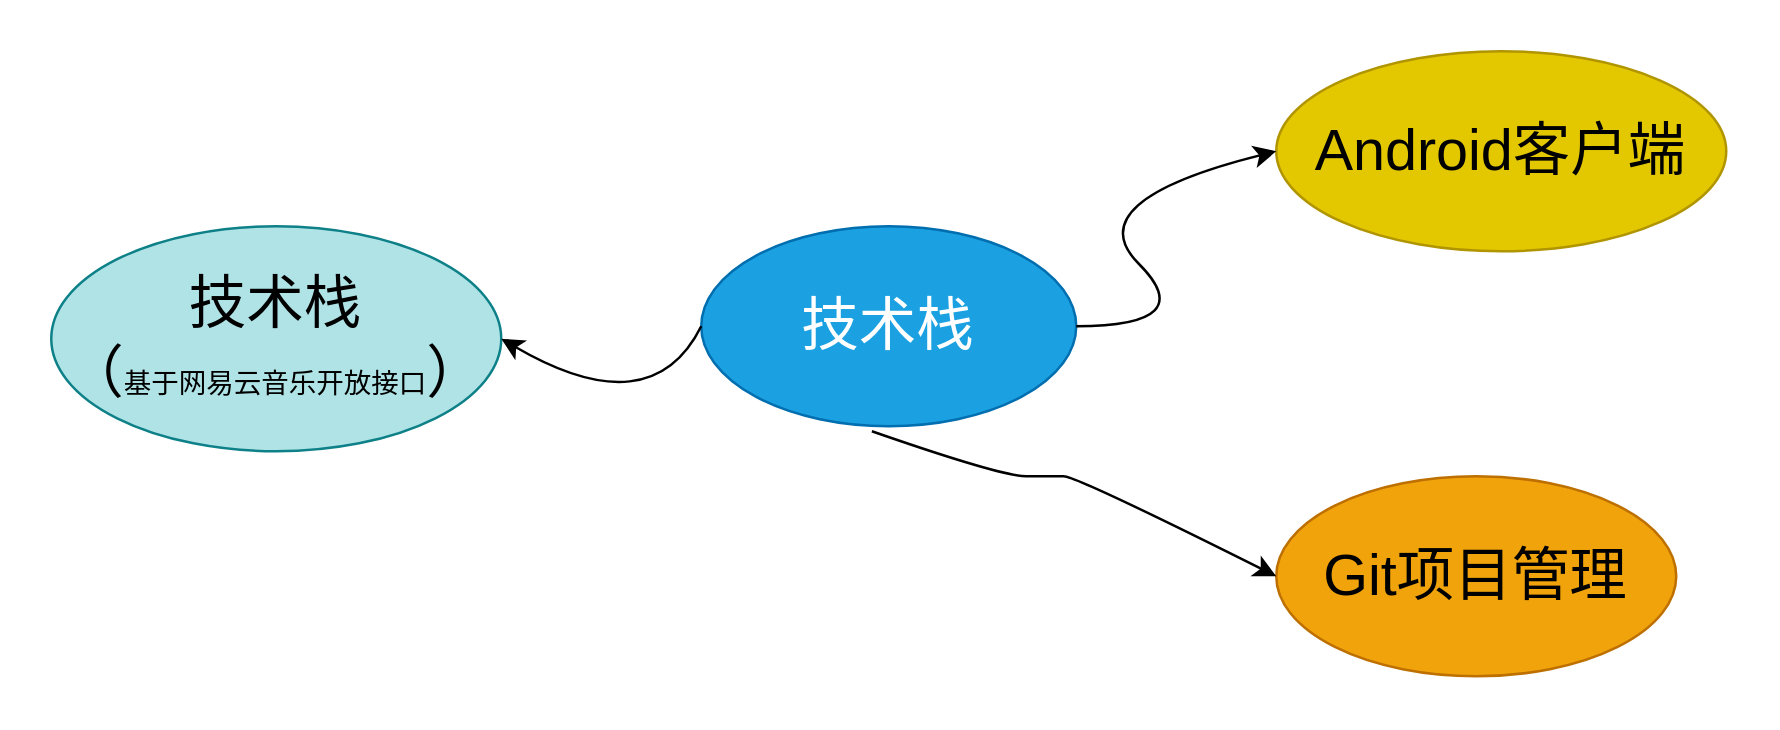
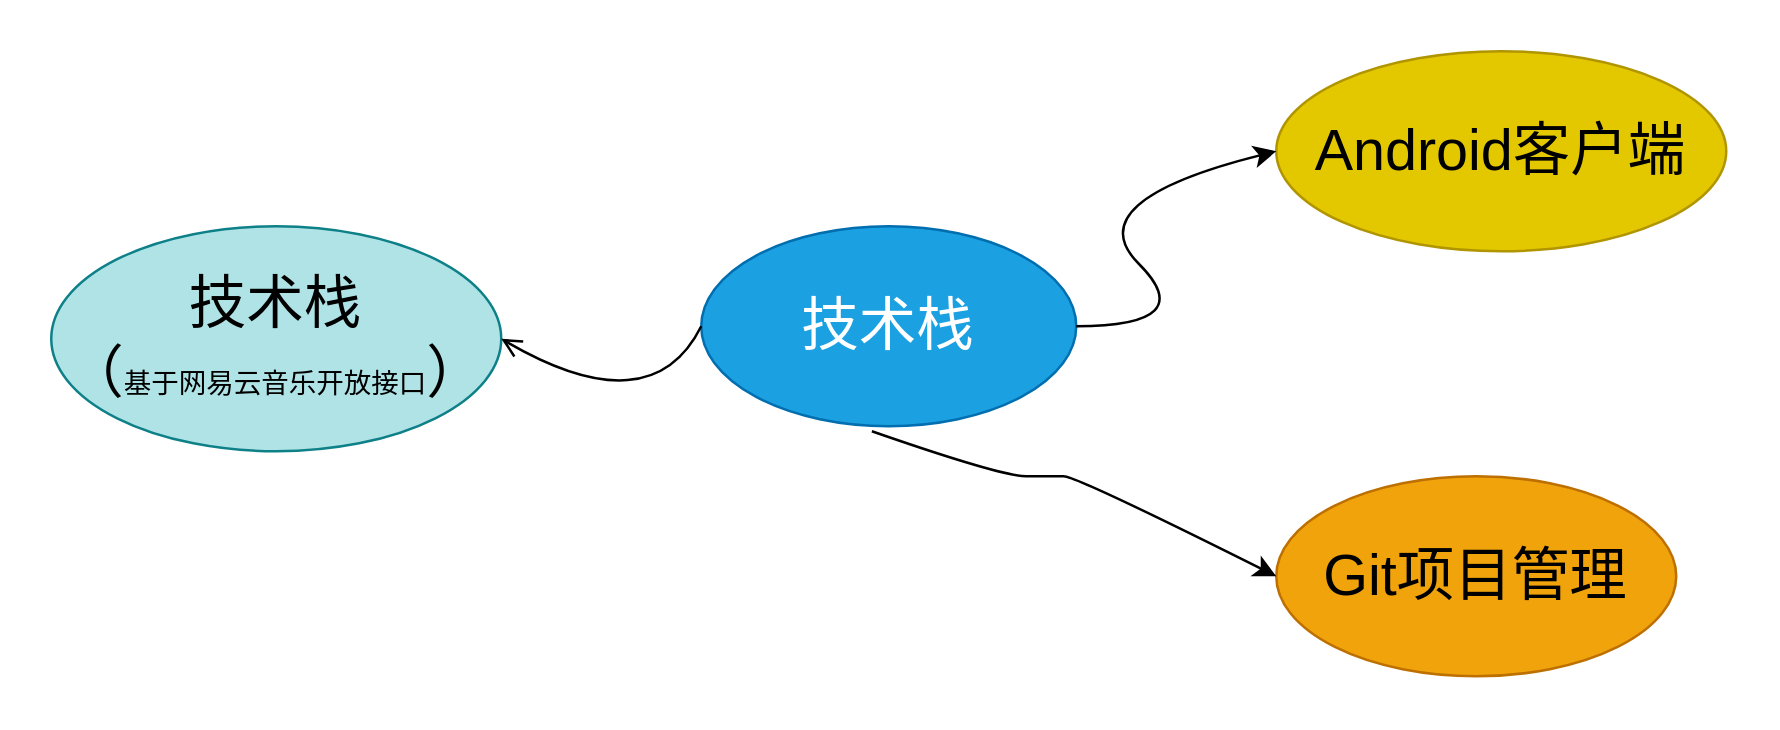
edge "技术栈" -> "技术栈 （基于网易云音乐开放接口）": arrowhead classic -> open
